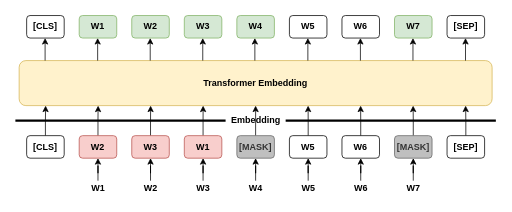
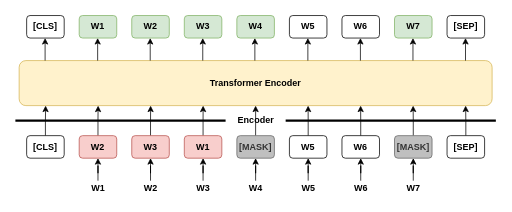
node "Transformer Embedding": label "Transformer Embedding" -> "Transformer Encoder"
node "Embedding": label "Embedding" -> "Encoder"
